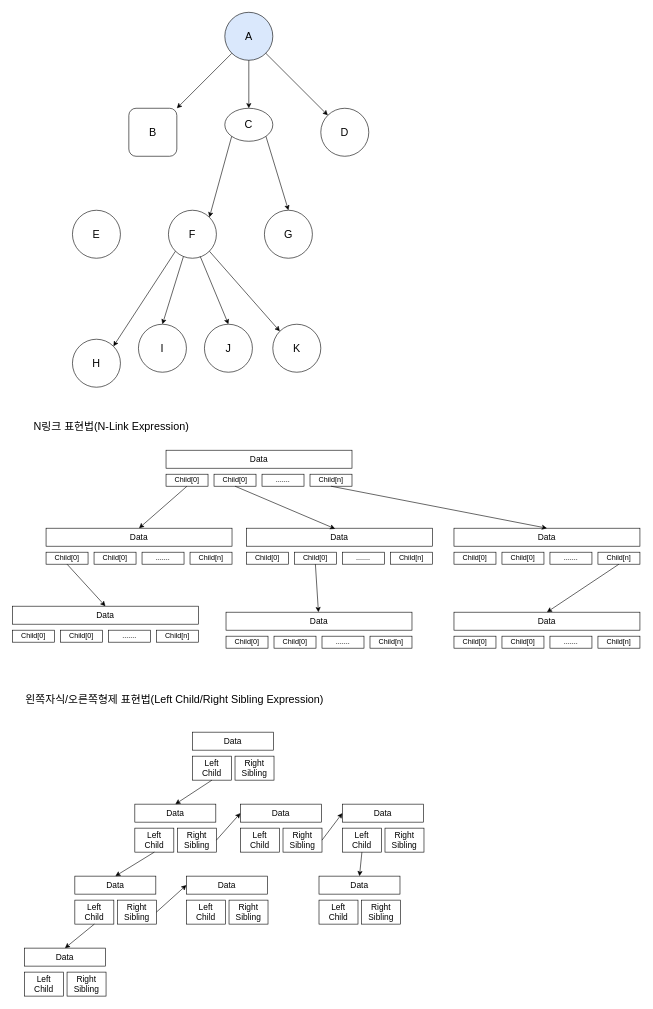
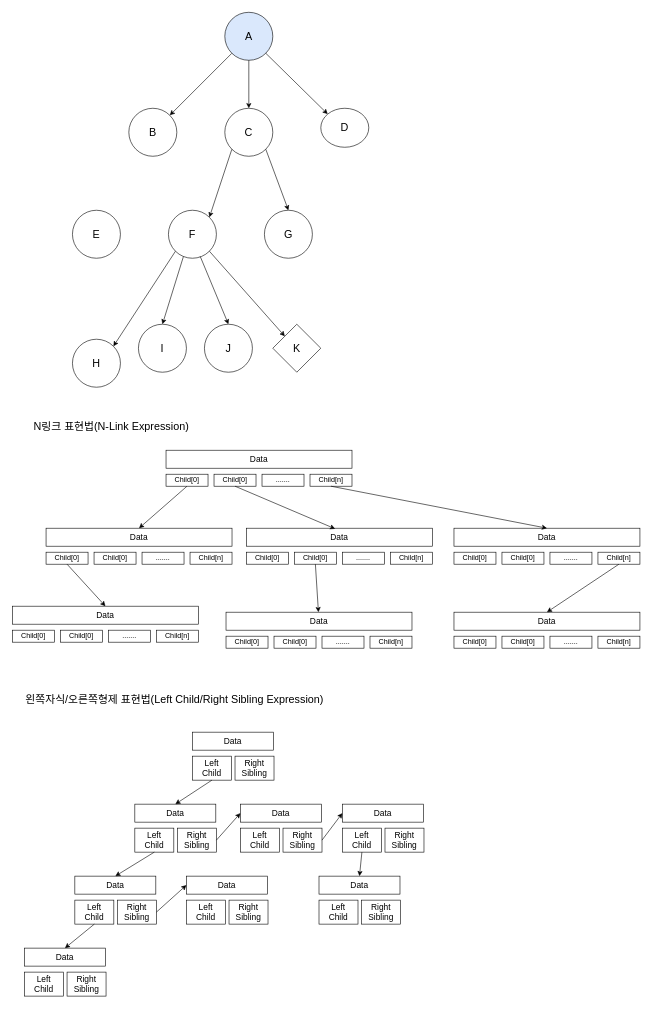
node "C": size 48x33 -> 48x48
node "B": shape rounded rectangle -> ellipse
node "D": size 48x48 -> 48x39
node "K": shape ellipse -> diamond
